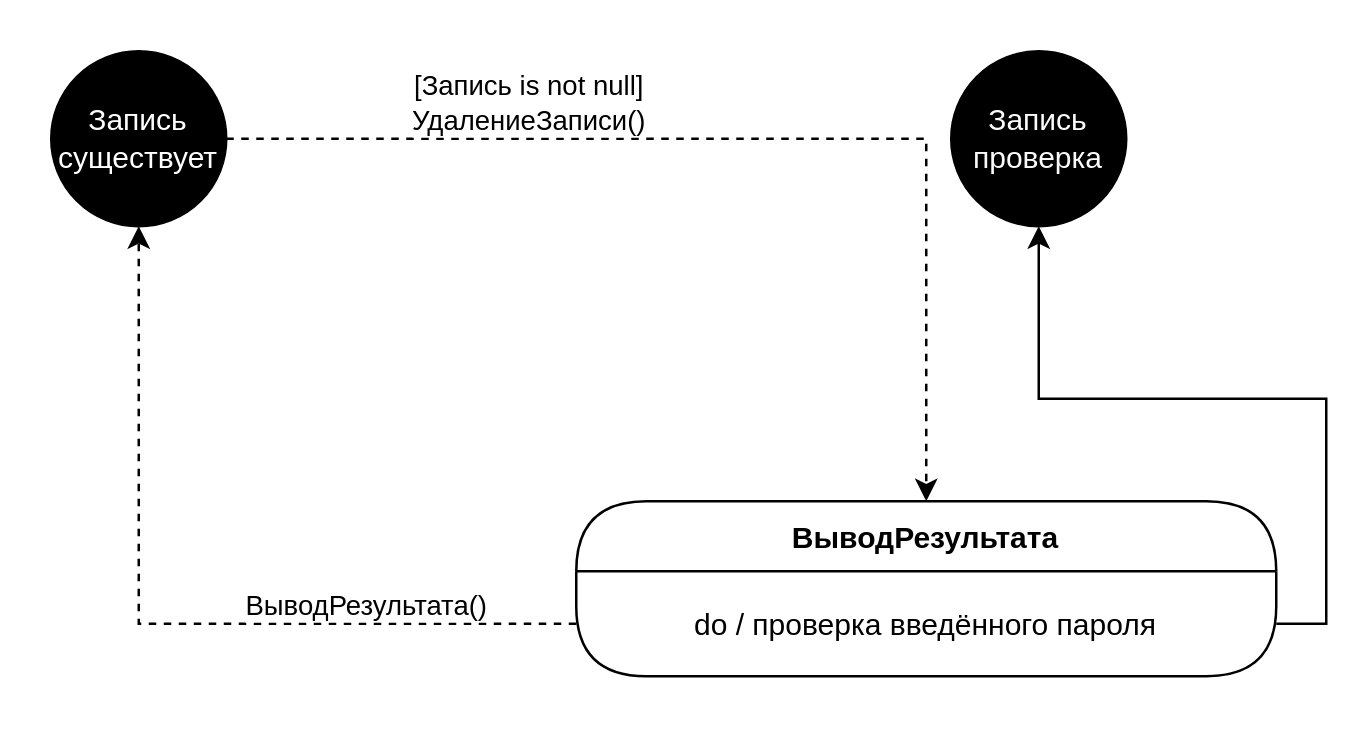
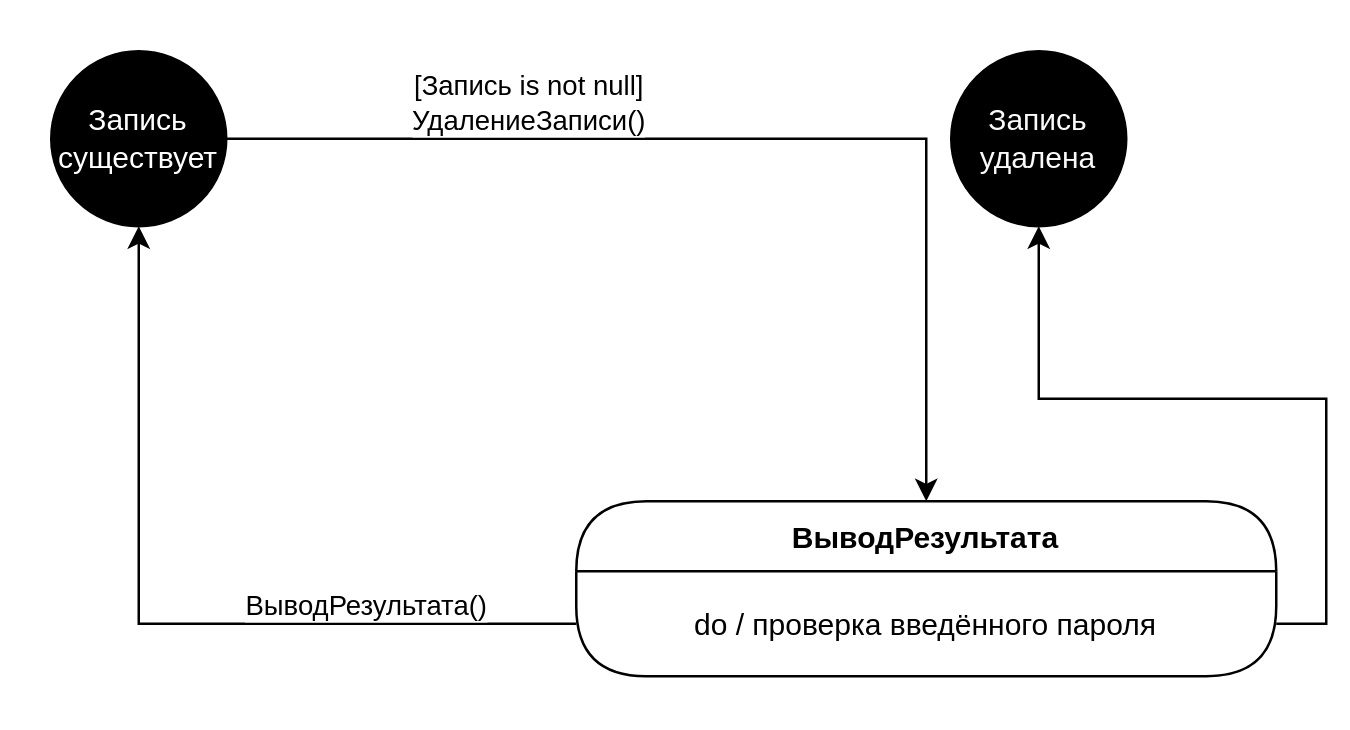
edge "Запись существует" -> "ВыводРезультата": style dashed -> solid
node "Запись проверка": label "Запись проверка" -> "Запись удалена"
edge "do / проверка введённого пароля" -> "Запись существует": style dashed -> solid
